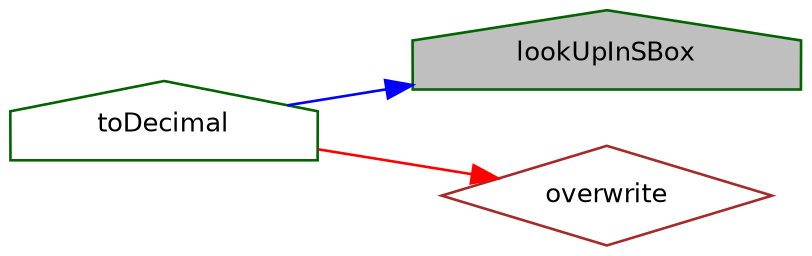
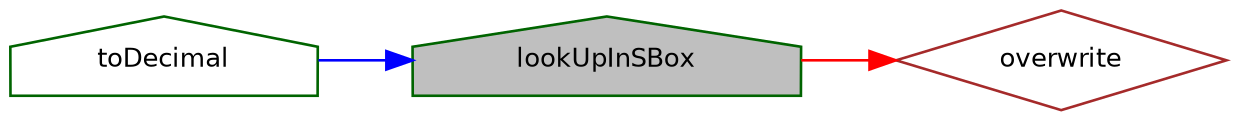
edge "toDecimal" -> "overwrite": now "lookUpInSBox" -> "overwrite"
